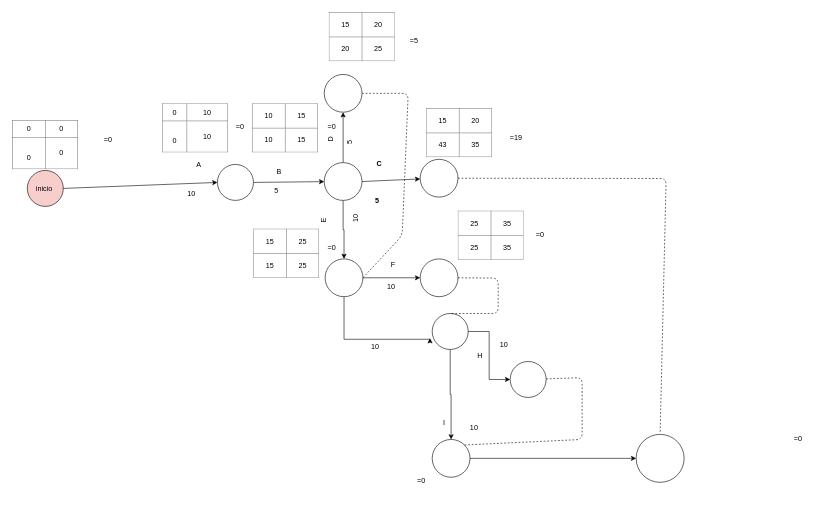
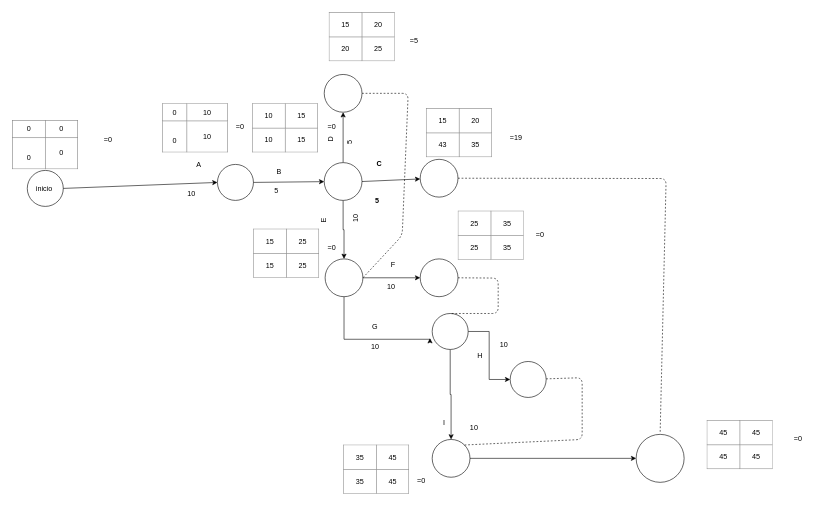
node "inicio": fillcolor #f8cecc -> #ffffff
node "G": added
node "45 45 45 45": added
node "35 45 35 45": added
